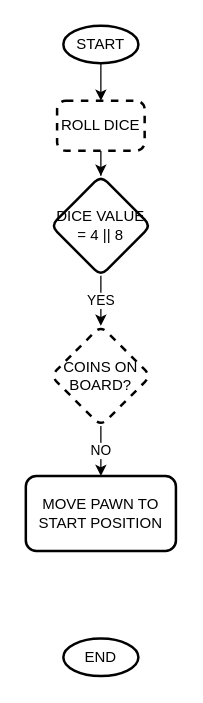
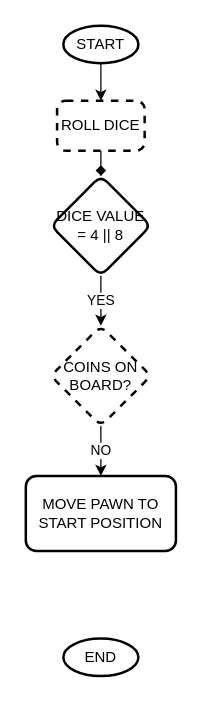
edge "ROLL DICE" -> "DICE VALUE = 4 || 8": arrowhead classic -> diamond
